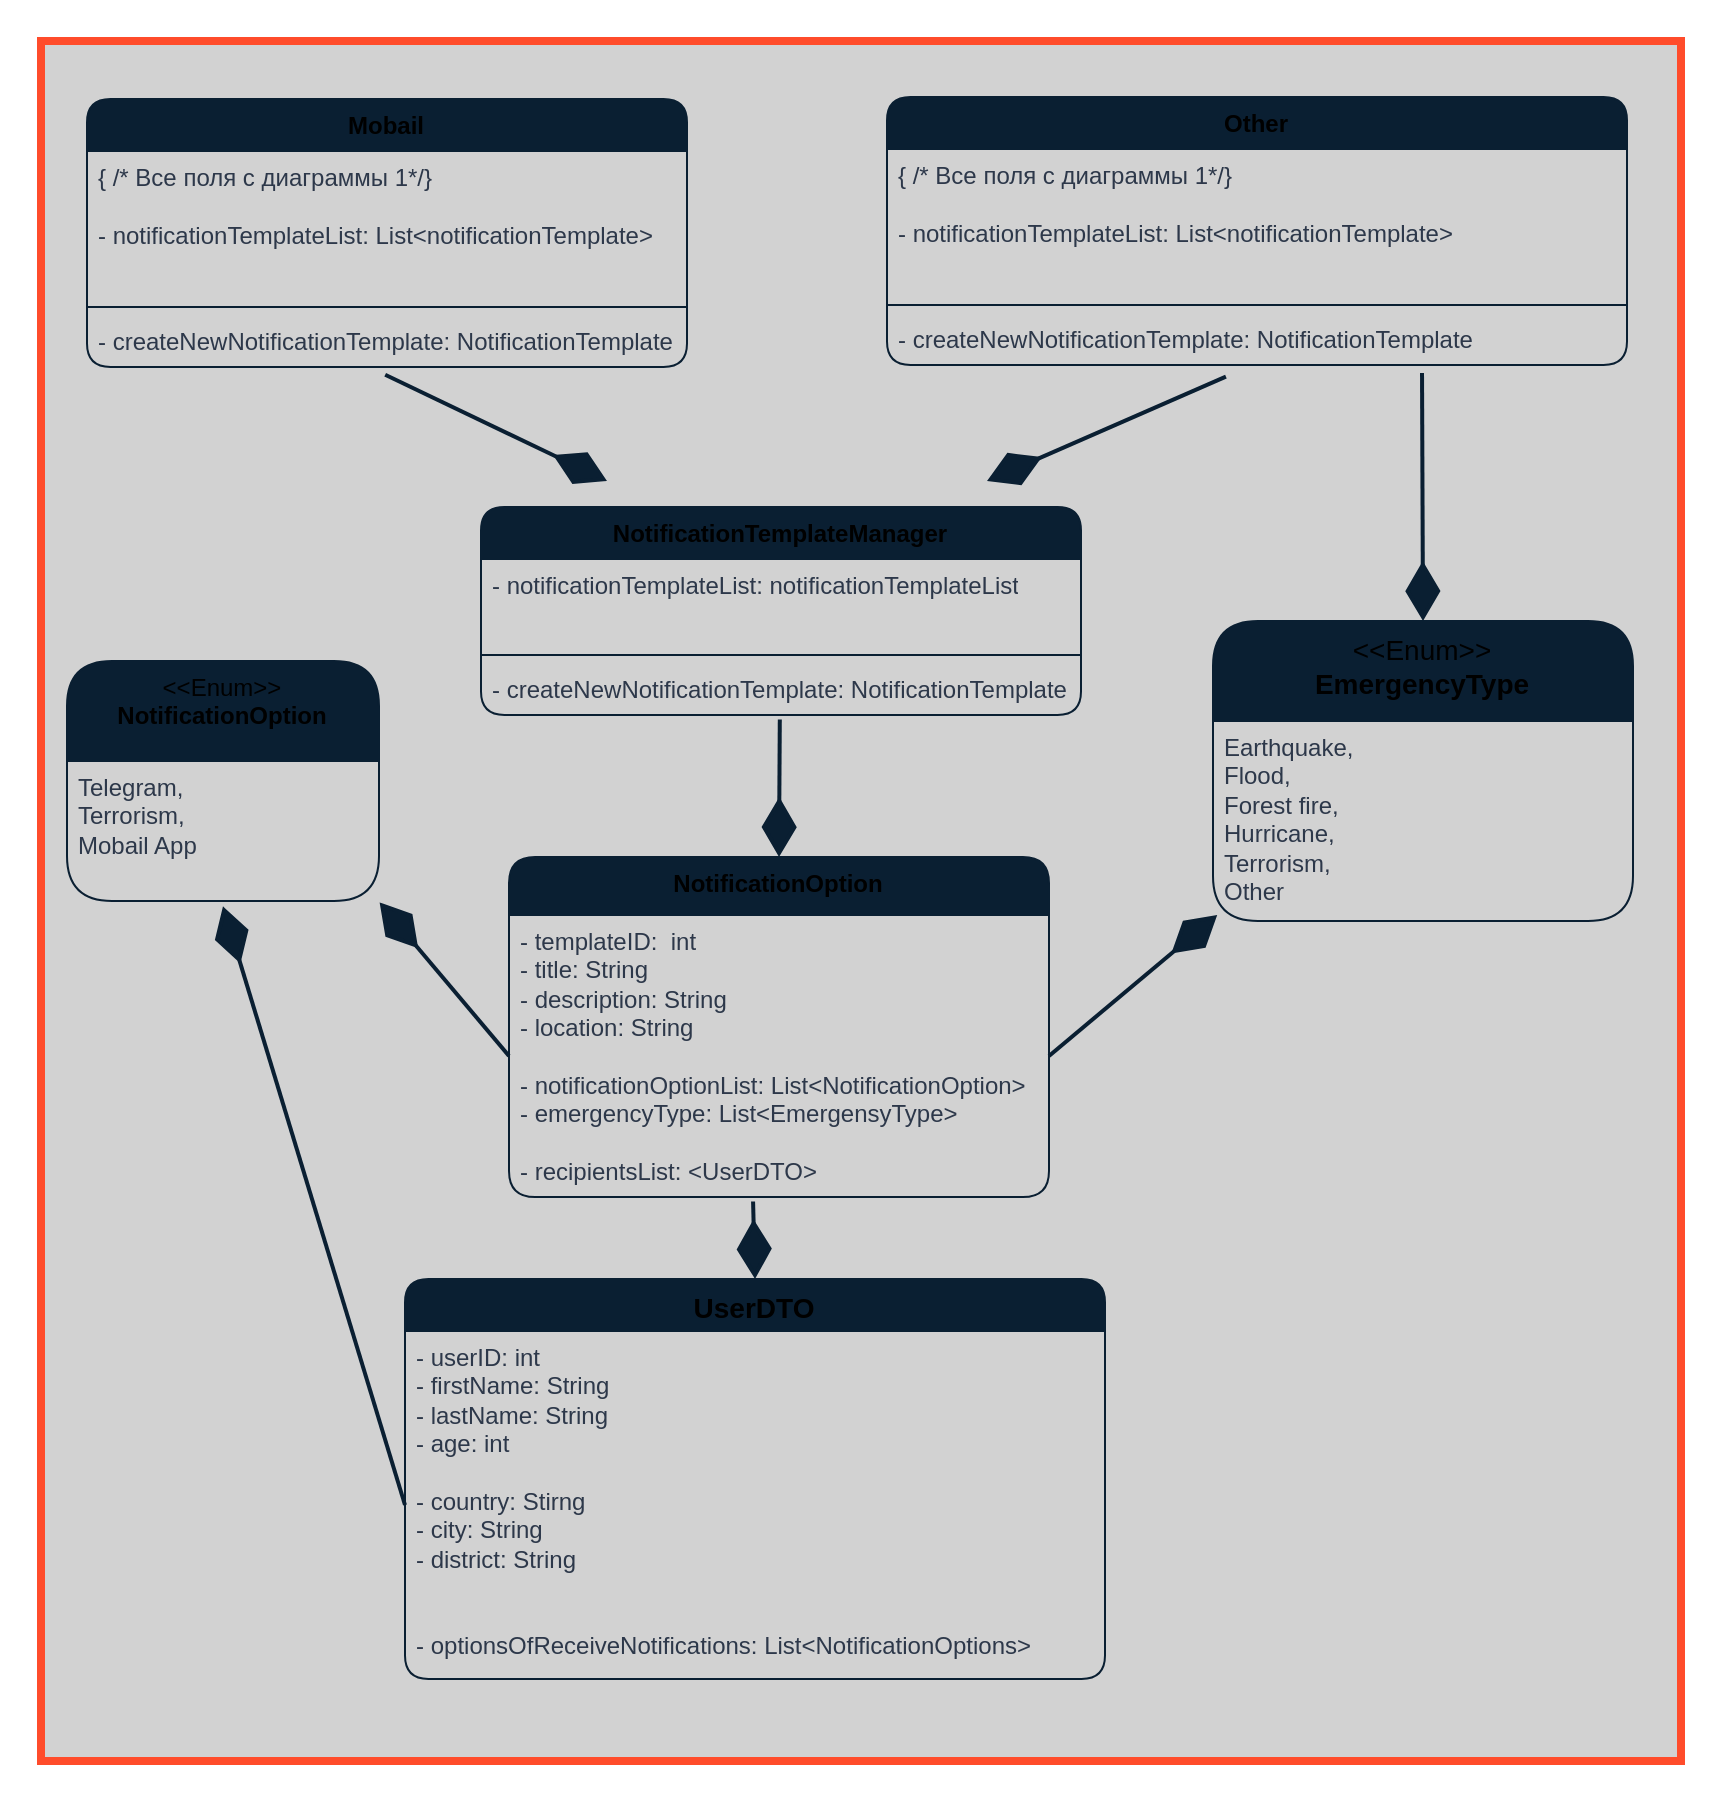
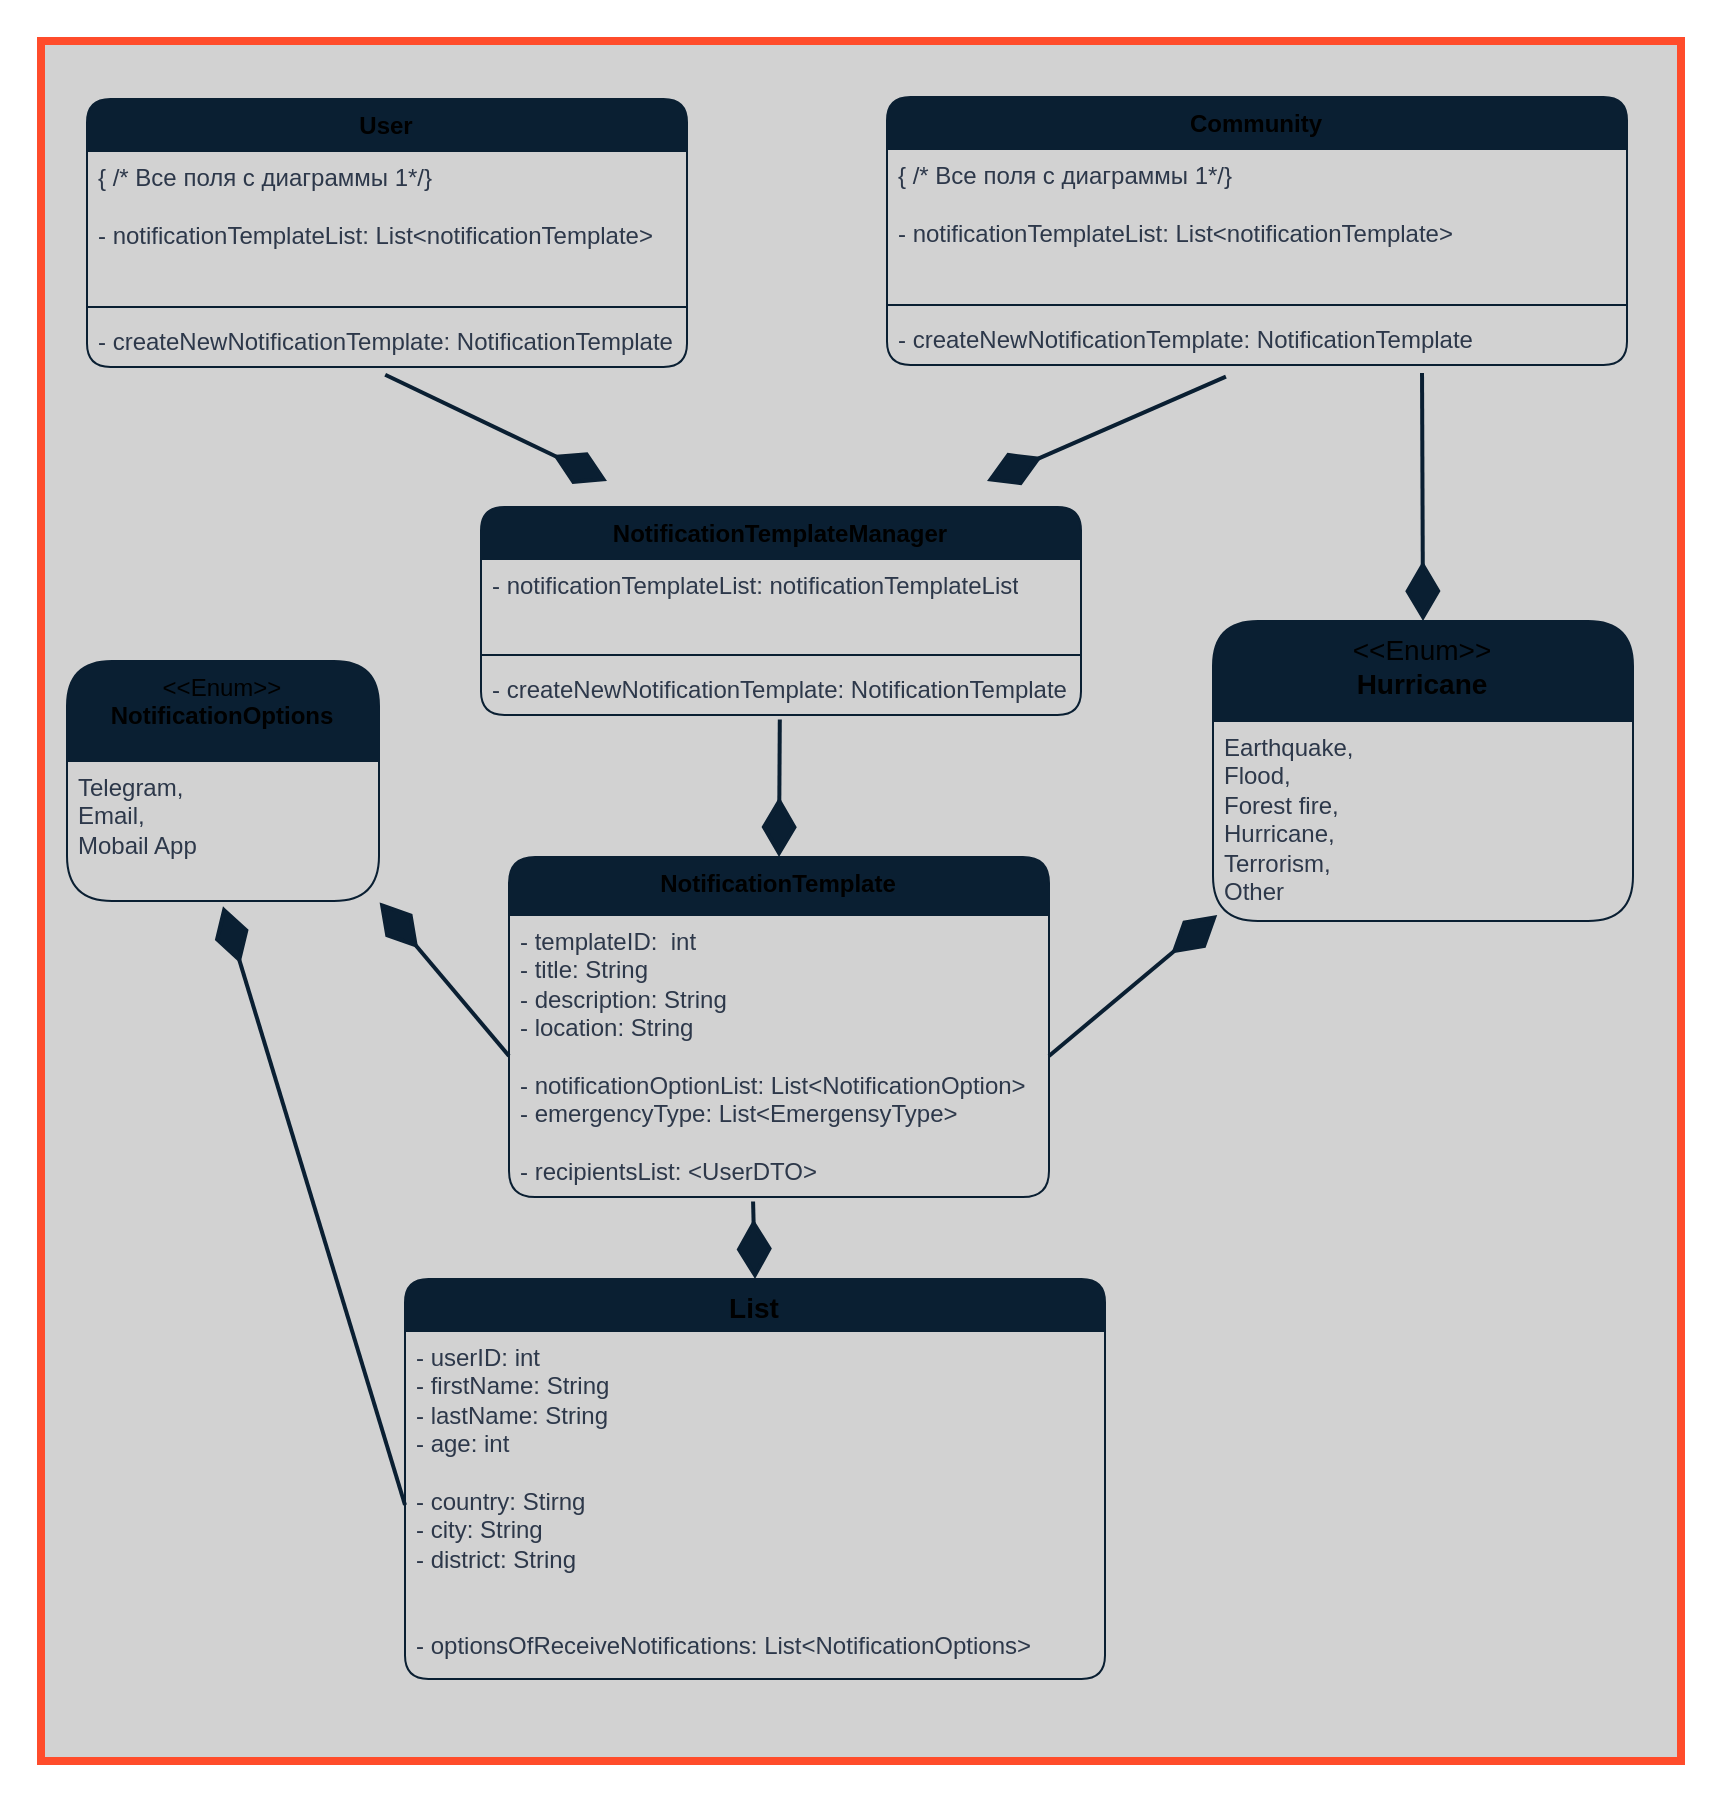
node "Other": label "Other" -> "Community"
node "Mobail": label "Mobail" -> "User"
node "<<Enum>> EmergencyType": label "<<Enum>> EmergencyType" -> "<<Enum>> Hurricane"
node "<<Enum>> NotificationOption": label "<<Enum>> NotificationOption" -> "<<Enum>> NotificationOptions"
node "Telegram, Terrorism, Mobail App": label "Telegram, Terrorism, Mobail App" -> "Telegram, Email, Mobail App"
node "NotificationOption": label "NotificationOption" -> "NotificationTemplate"
node "UserDTO": label "UserDTO" -> "List"
